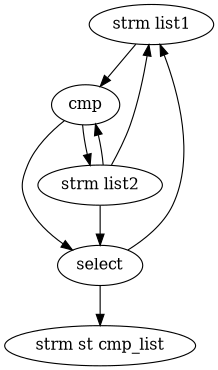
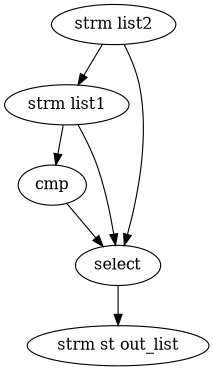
edge "cmp" -> "strm list2": removed
edge "strm list2" -> "cmp": removed
edge "select" -> "strm list1": reversed
node "strm st cmp_list": label "strm st cmp_list" -> "strm st out_list"
